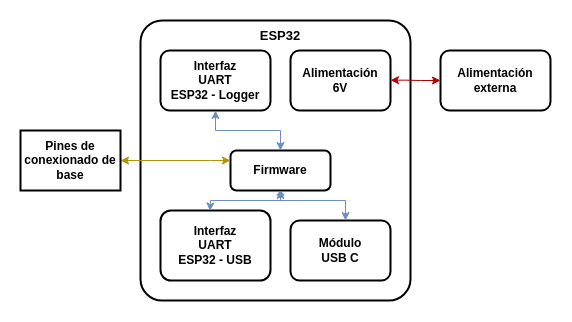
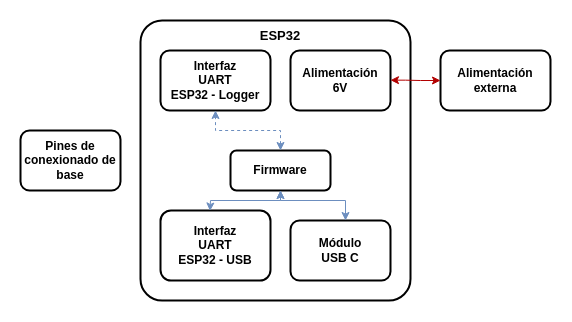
edge "Interfaz UART ESP32 - Logger" -- "Firmware": style solid -> dashed
node "Pines de conexionado de base": shape rectangle -> rounded rectangle
edge "Pines de conexionado de base" -- "Firmware": removed
edge "Firmware" -- "Interfaz UART ESP32 - USB": arrowhead diamond -> classic
